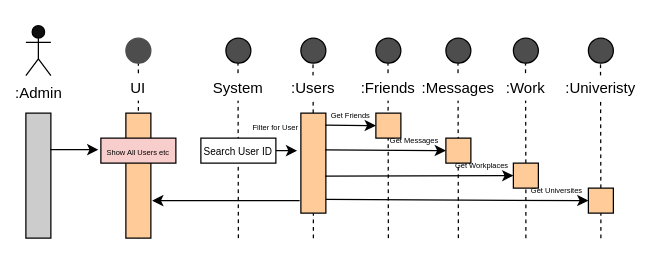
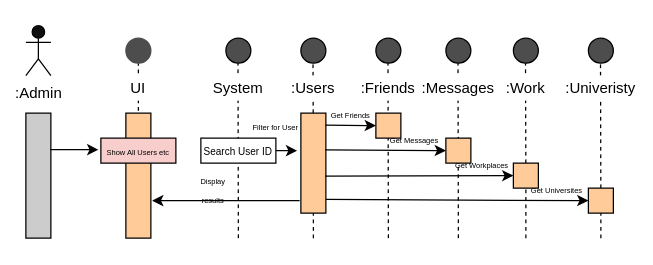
node "Display results": added
